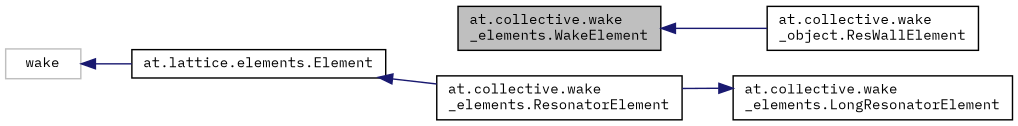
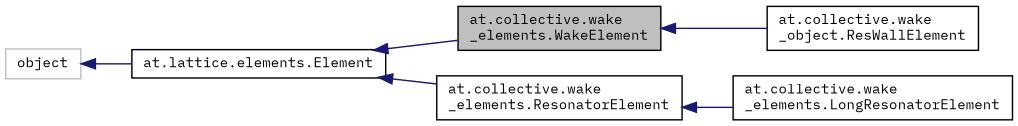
edge "at.collective.wake _elements.WakeElement" -> "at.lattice.elements.Element": added
node "wake": label "wake" -> "object"
edge "at.collective.wake _elements.ResonatorElement" -> "at.collective.wake _elements.LongResonatorElement": reversed
